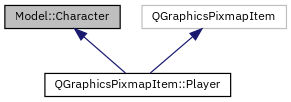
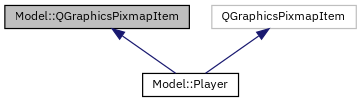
node "Model::Character": label "Model::Character" -> "Model::QGraphicsPixmapItem"
node "QGraphicsPixmapItem::Player": label "QGraphicsPixmapItem::Player" -> "Model::Player"
